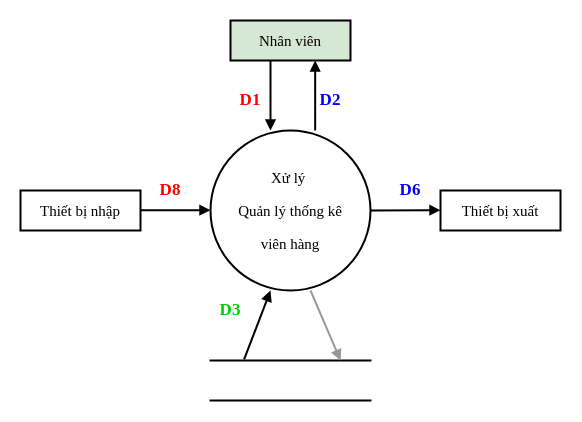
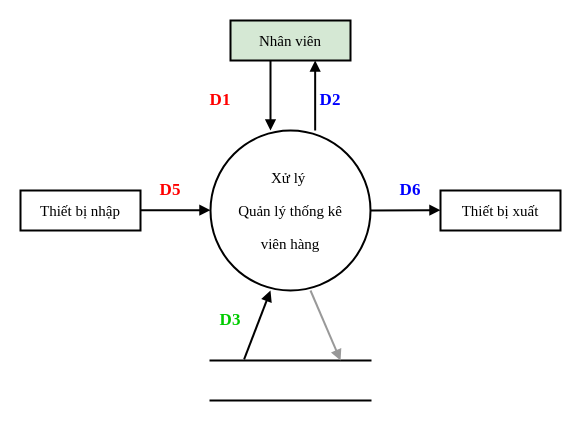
node "D1": moved (251, 101) -> (221, 101)
node "D8": label "D8" -> "D5"
node "D3": moved (231, 311) -> (231, 321)
